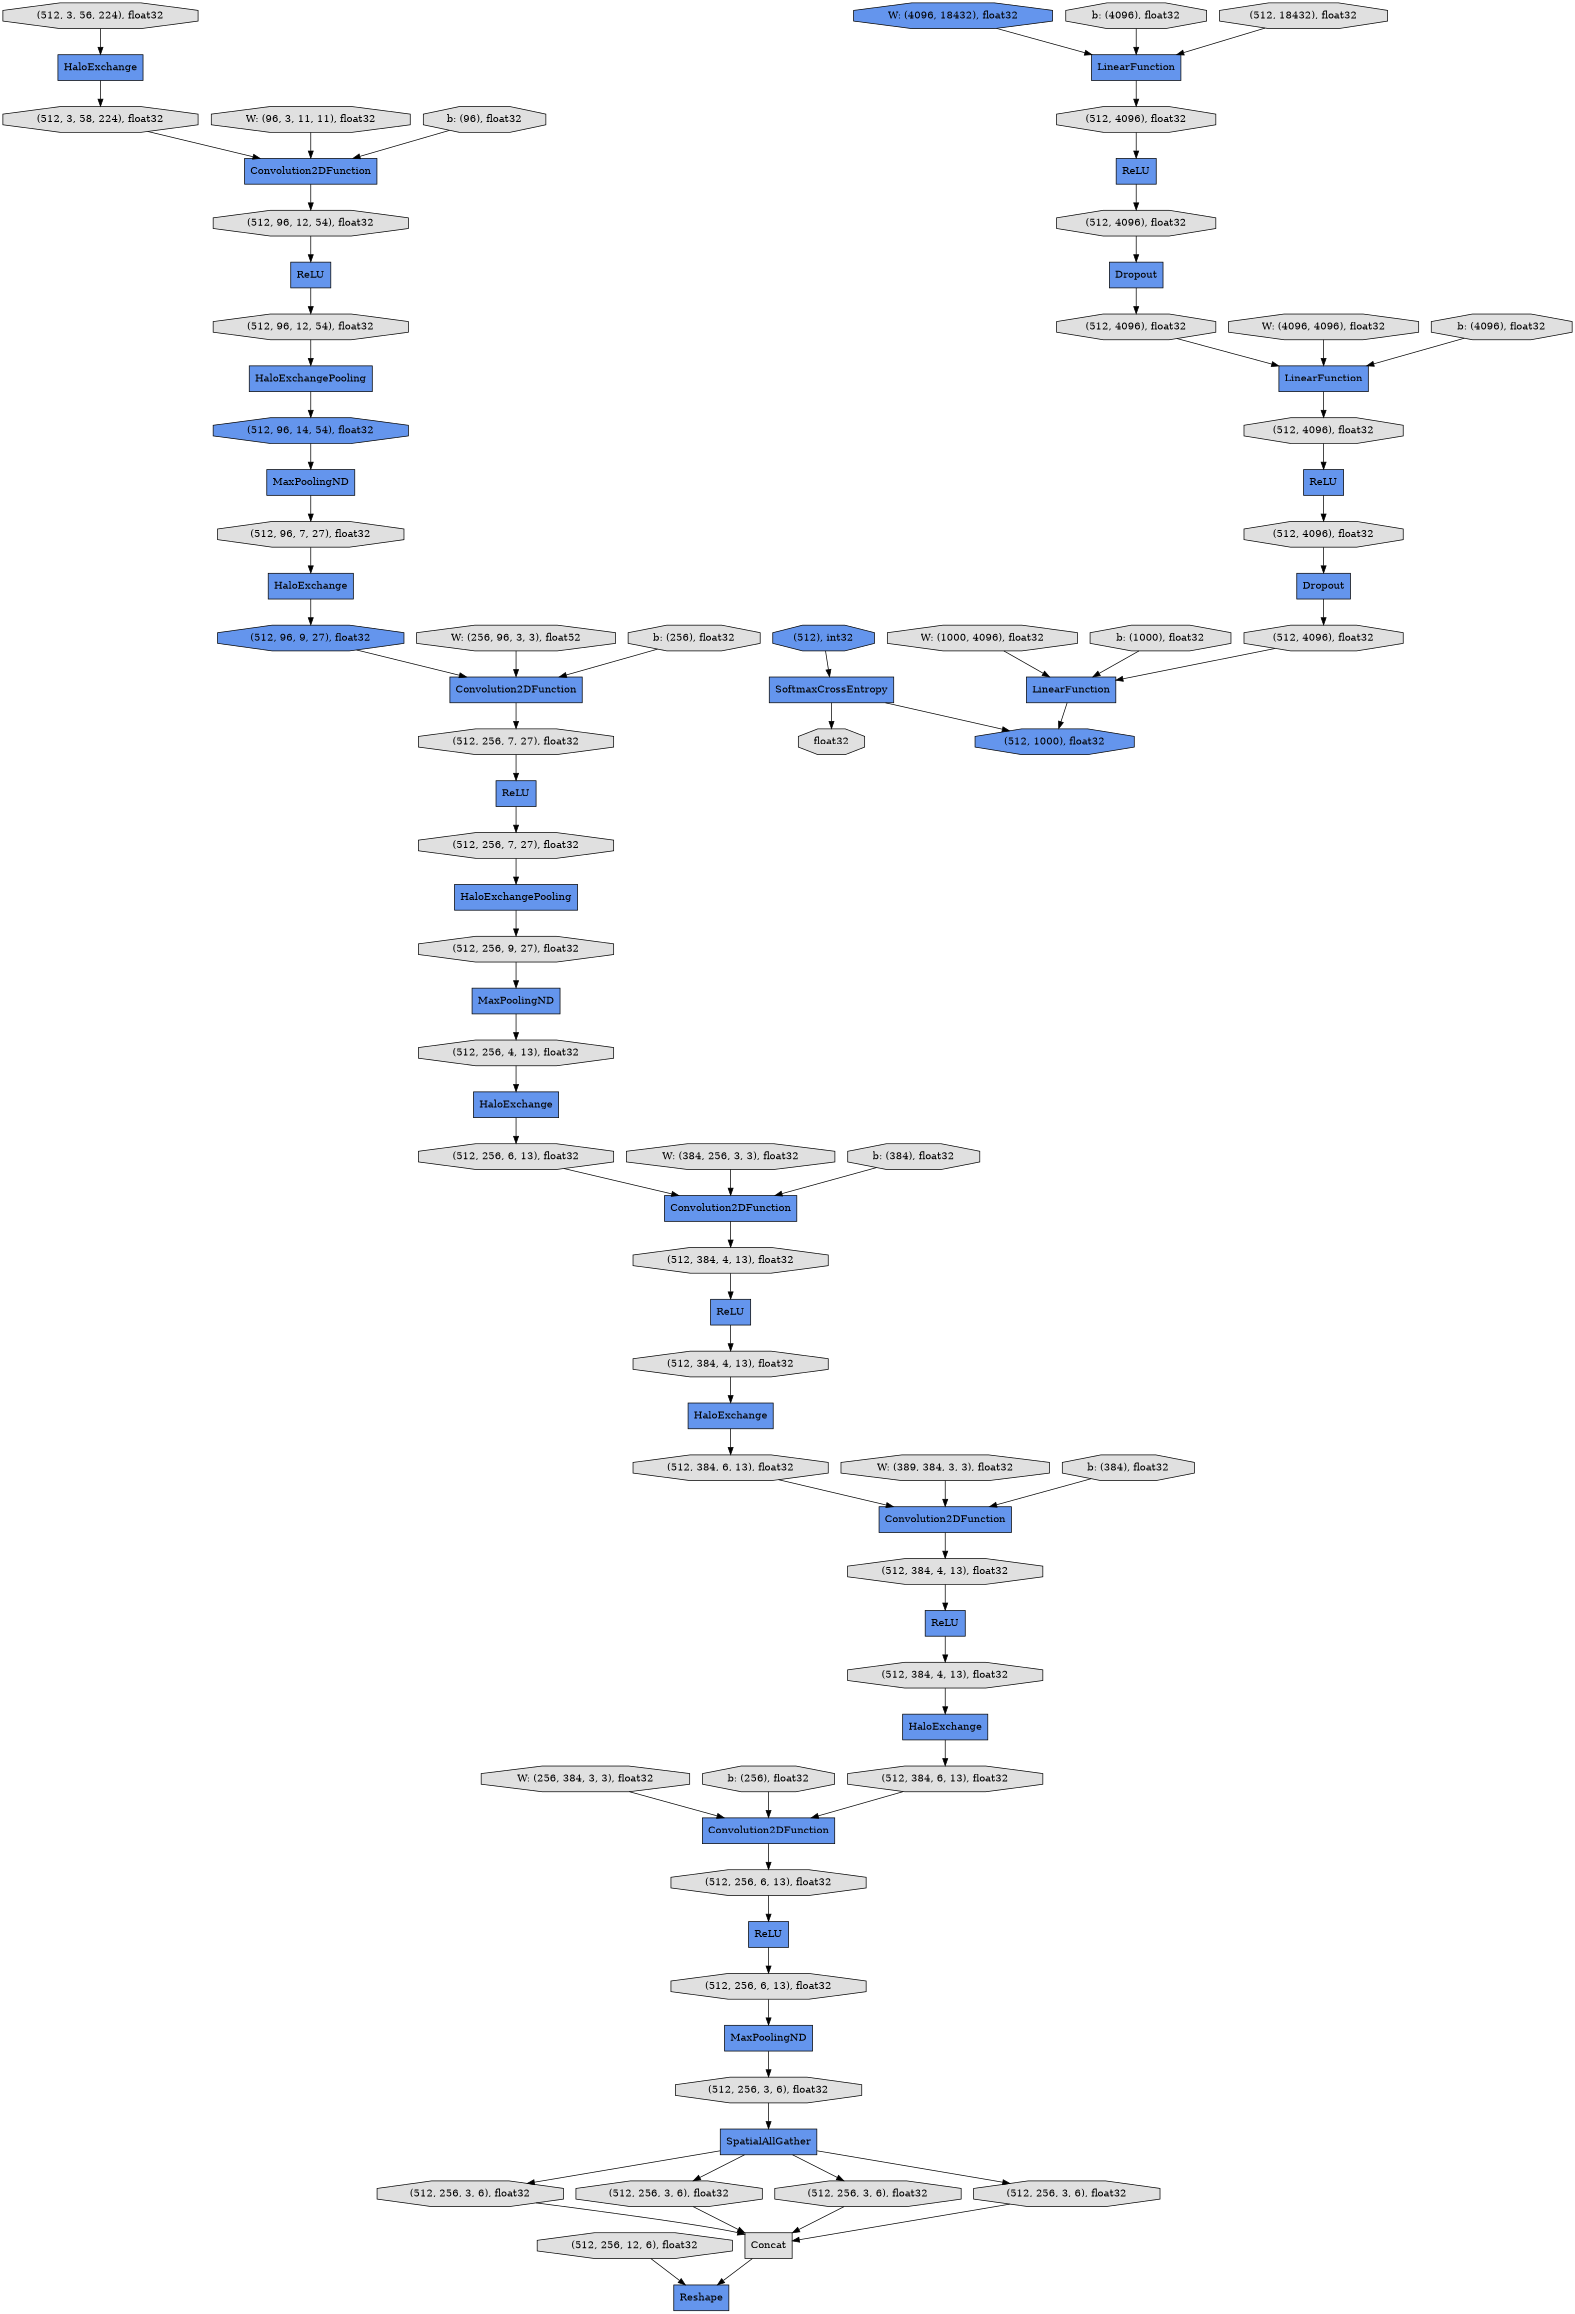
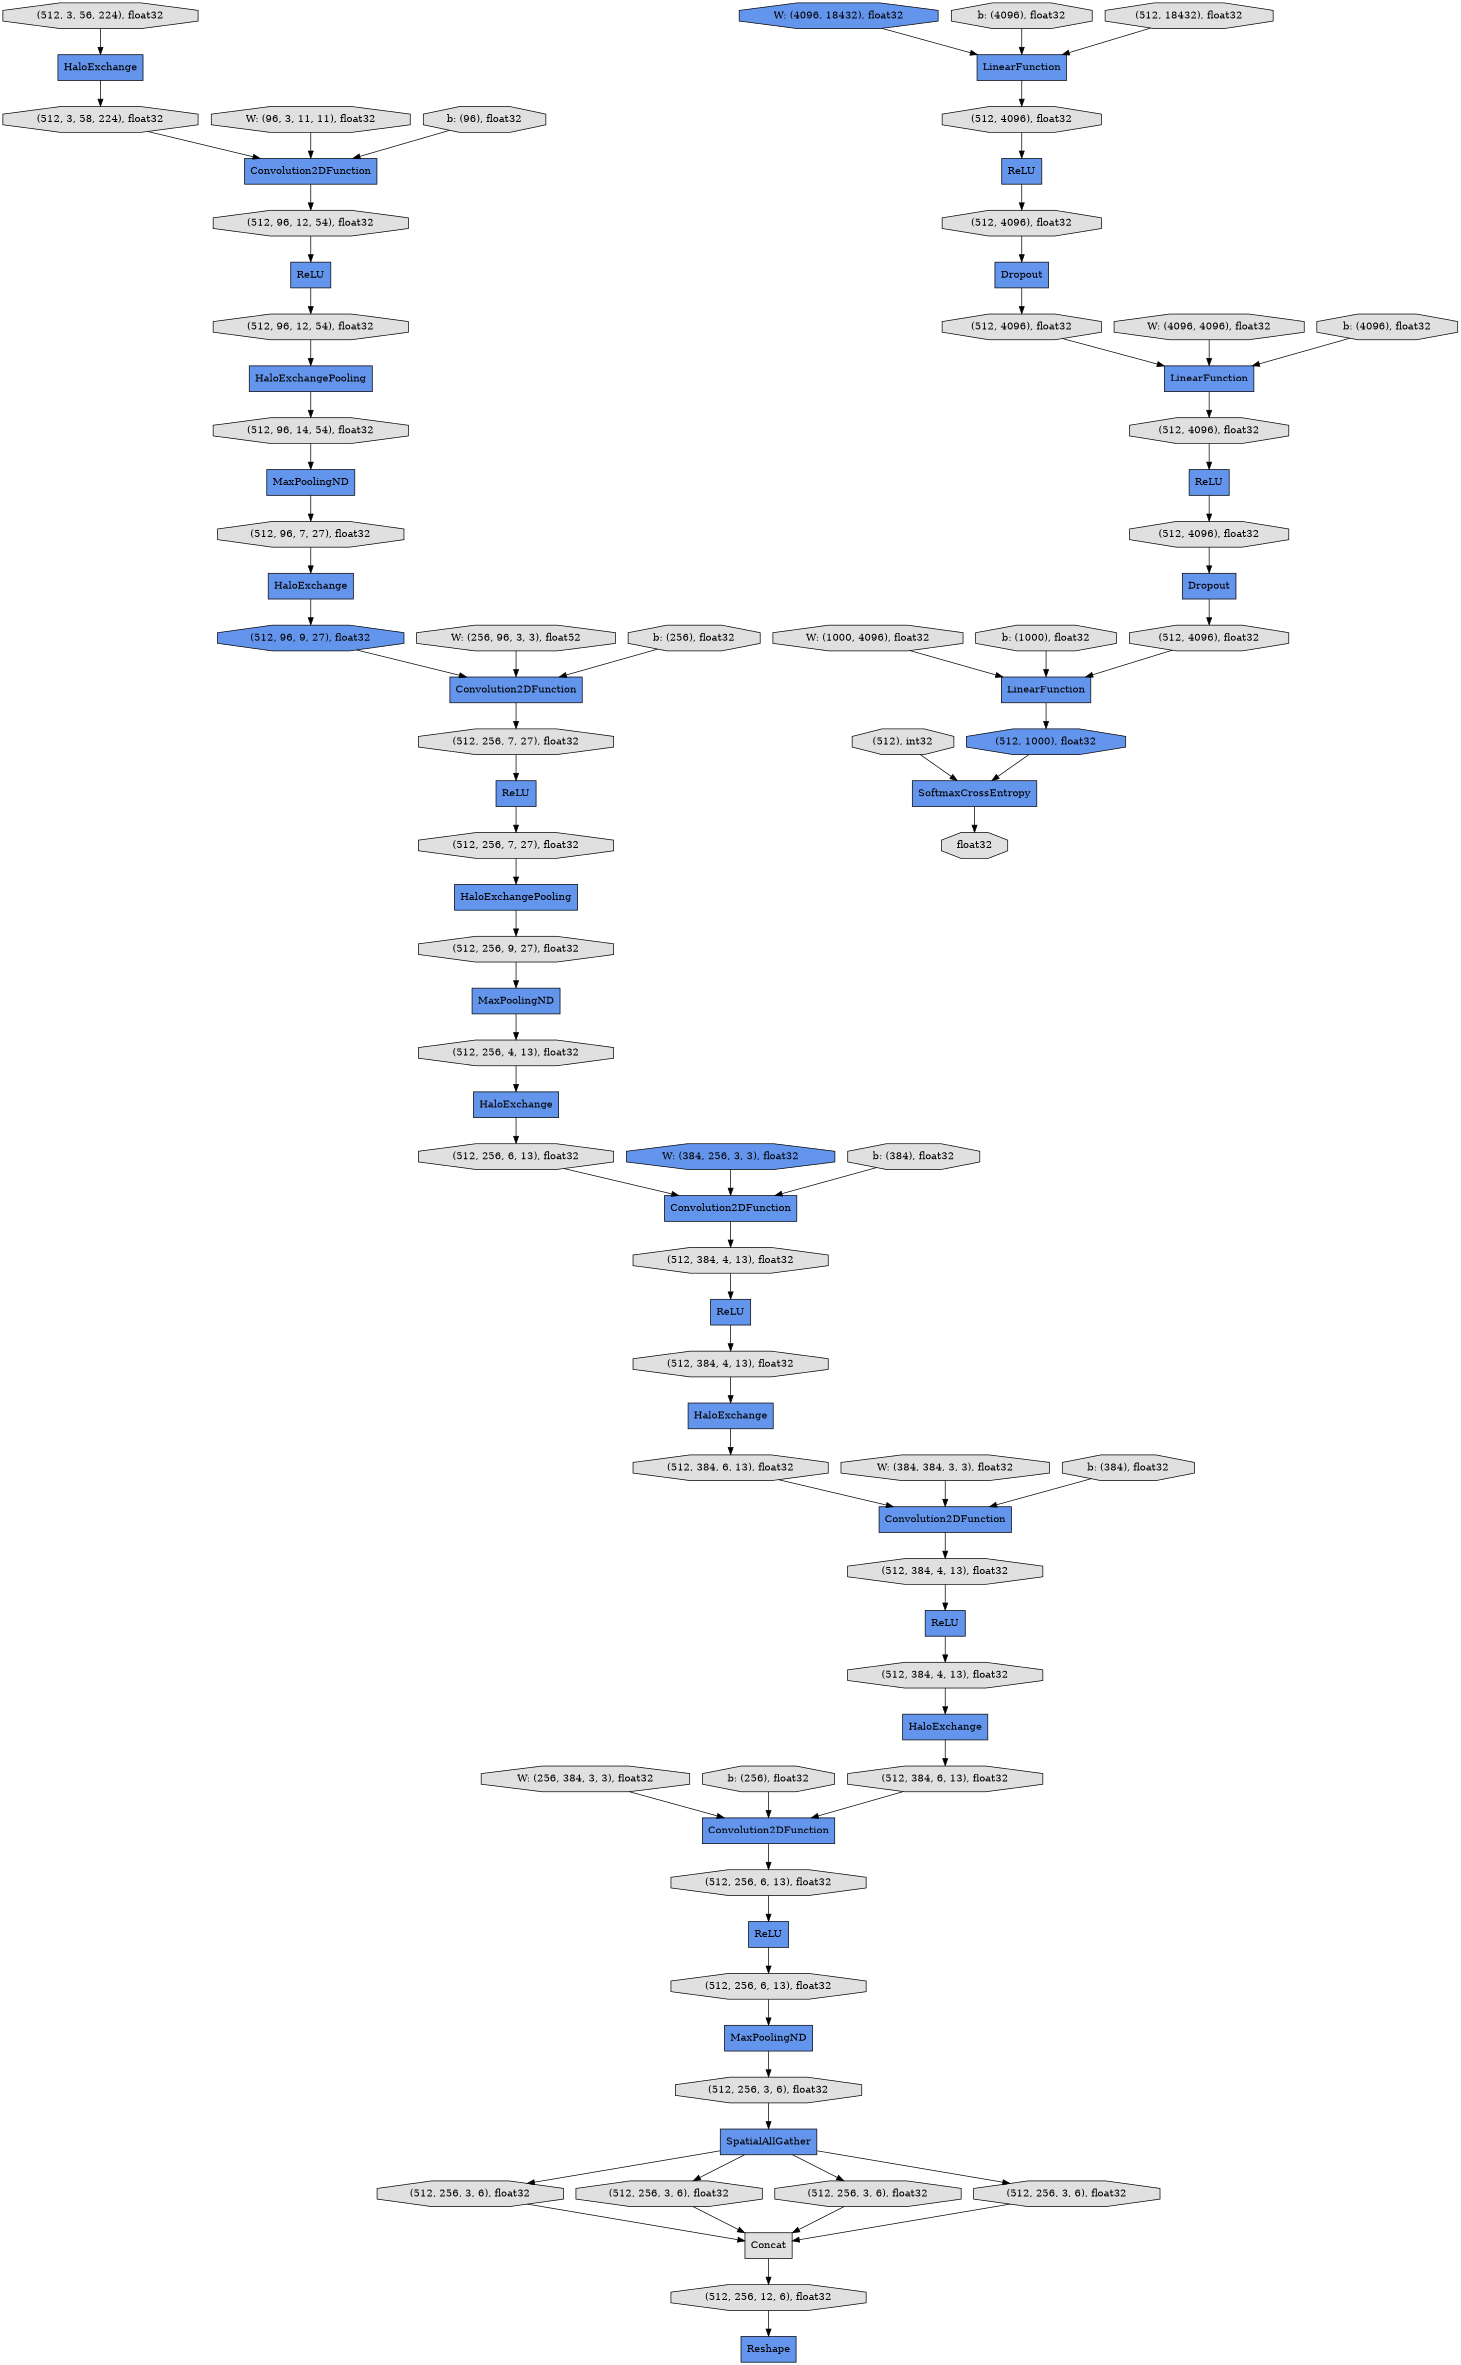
node "(512, 96, 14, 54), float32": fillcolor #6495ed -> #e0e0e0
node "(512), int32": fillcolor #6495ed -> #e0e0e0
edge "SoftmaxCrossEntropy" -> "(512, 1000), float32": reversed
node "W: (384, 256, 3, 3), float32": fillcolor #e0e0e0 -> #6495ed
node "W: (389, 384, 3, 3), float32": label "W: (389, 384, 3, 3), float32" -> "W: (384, 384, 3, 3), float32"
edge "Concat" -> "Reshape": now "Concat" -> "(512, 256, 12, 6), float32"
